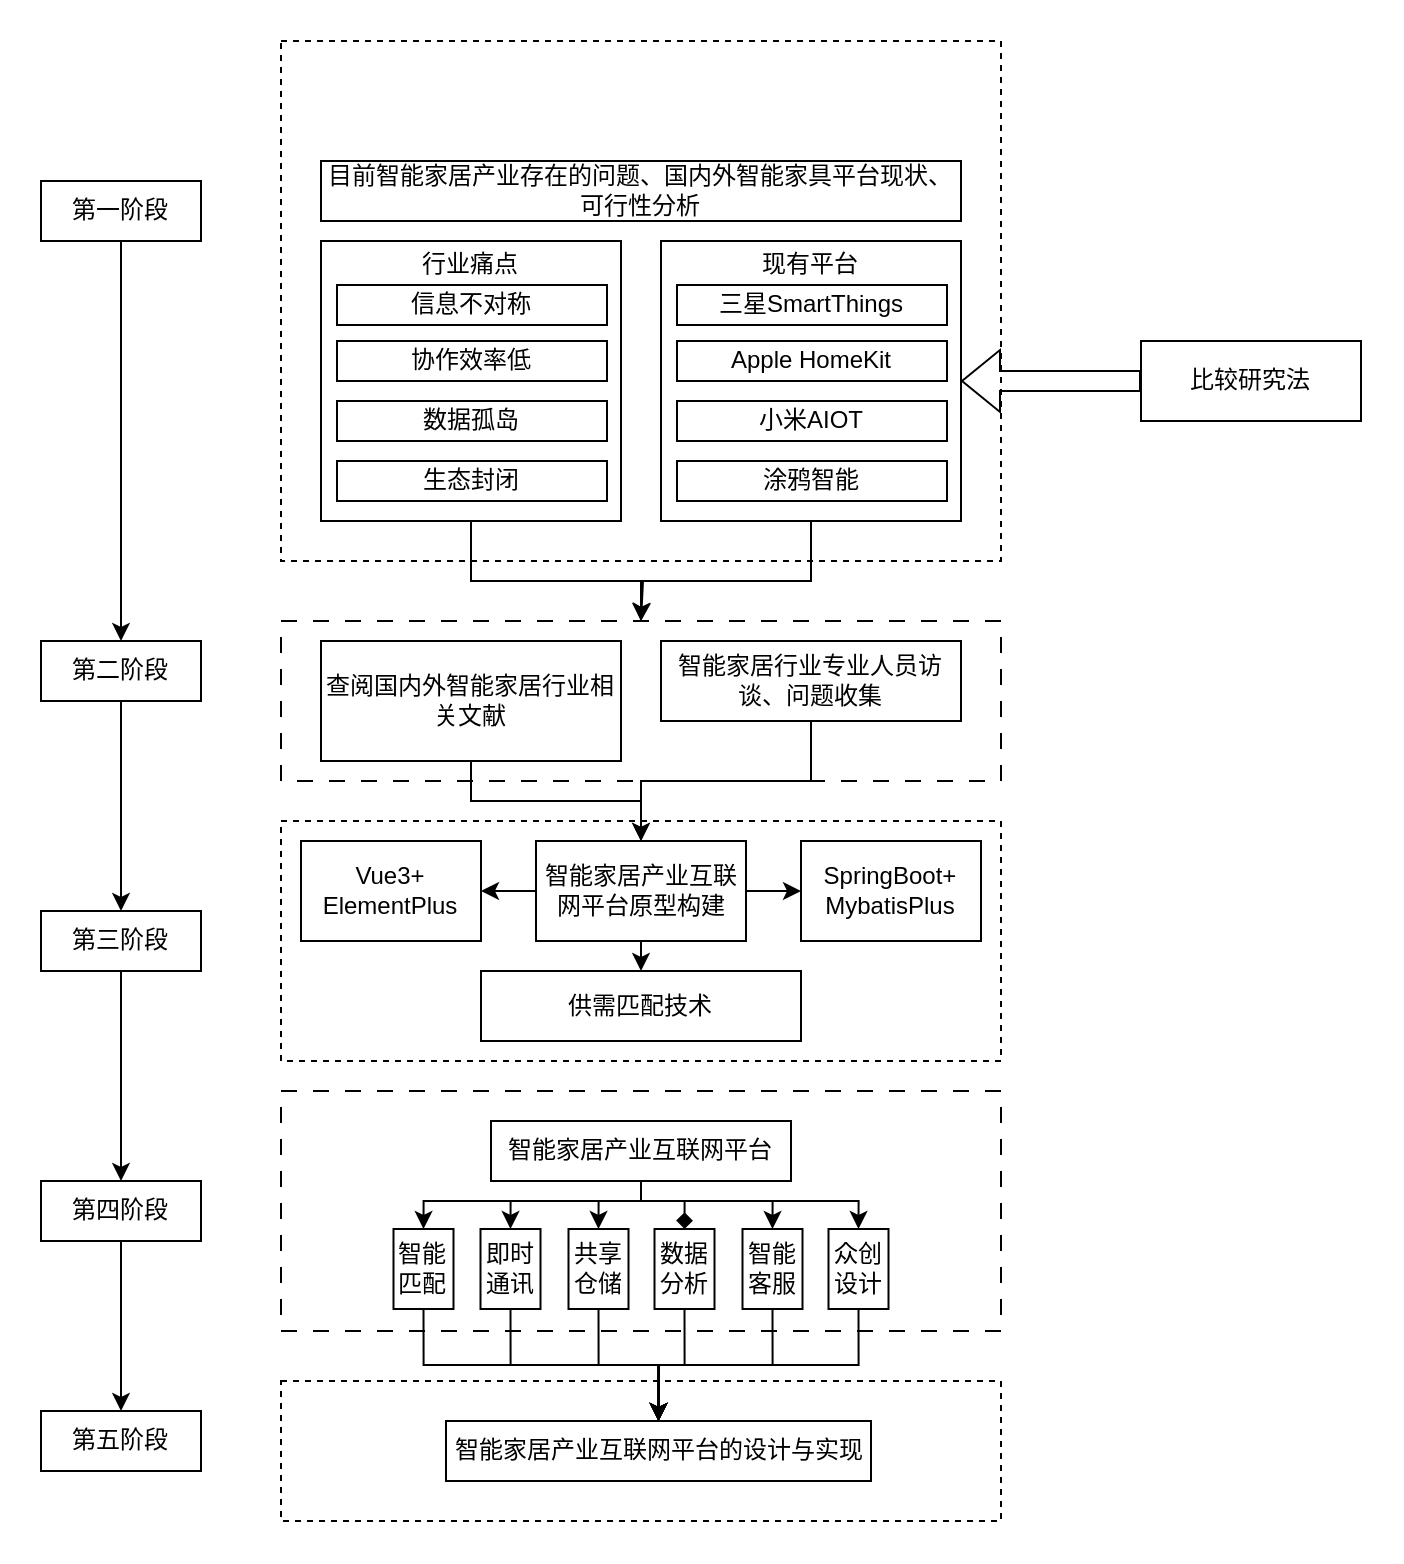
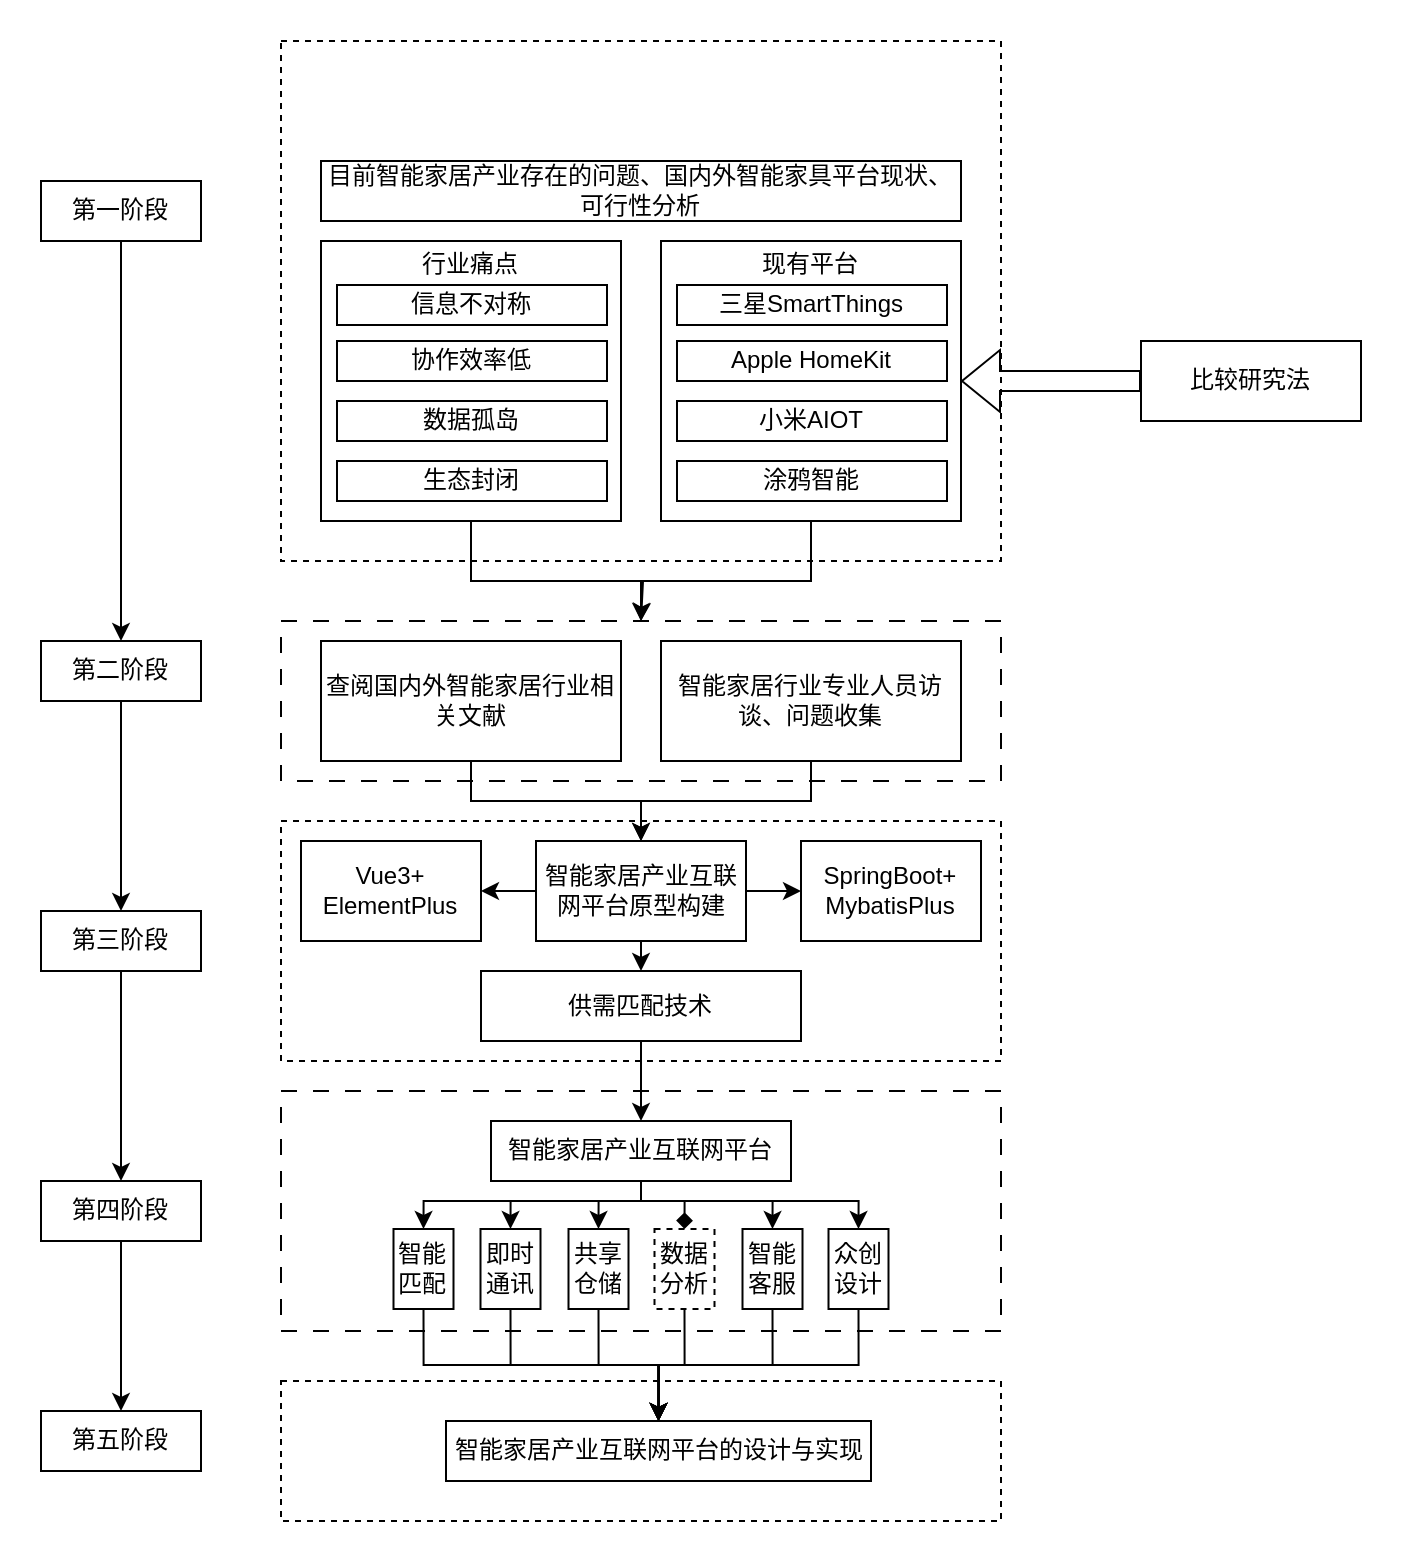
node "智能家居行业专业人员访谈、问题收集": size 300x80 -> 300x120
edge "供需匹配技术" -> "智能家居产业互联网平台": added
node "数据分析": style solid -> dashed
